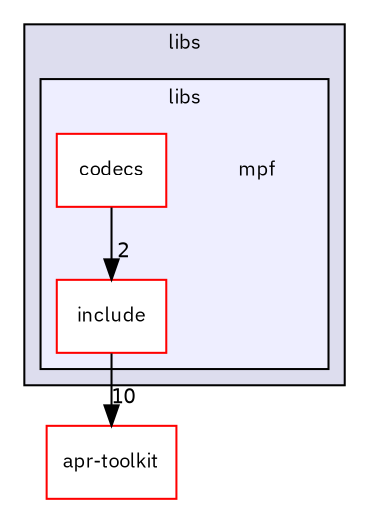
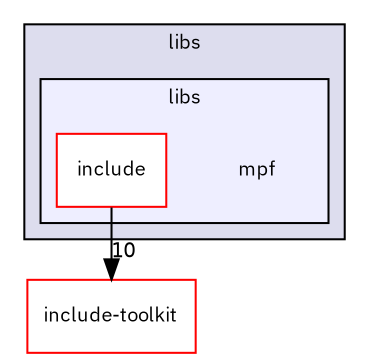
node "codecs": removed
node "apr-toolkit": label "apr-toolkit" -> "include-toolkit"
